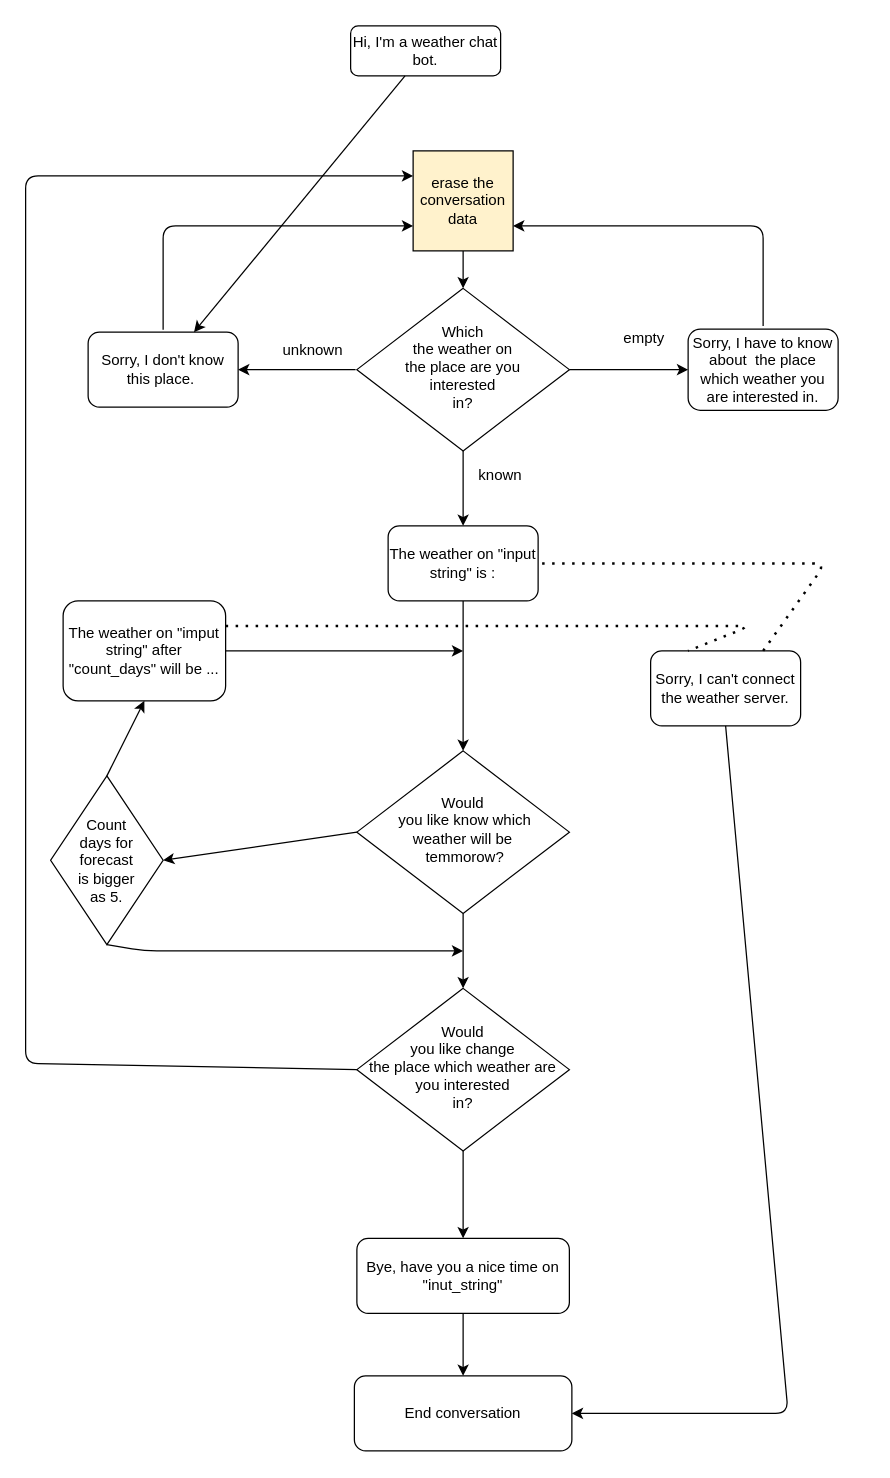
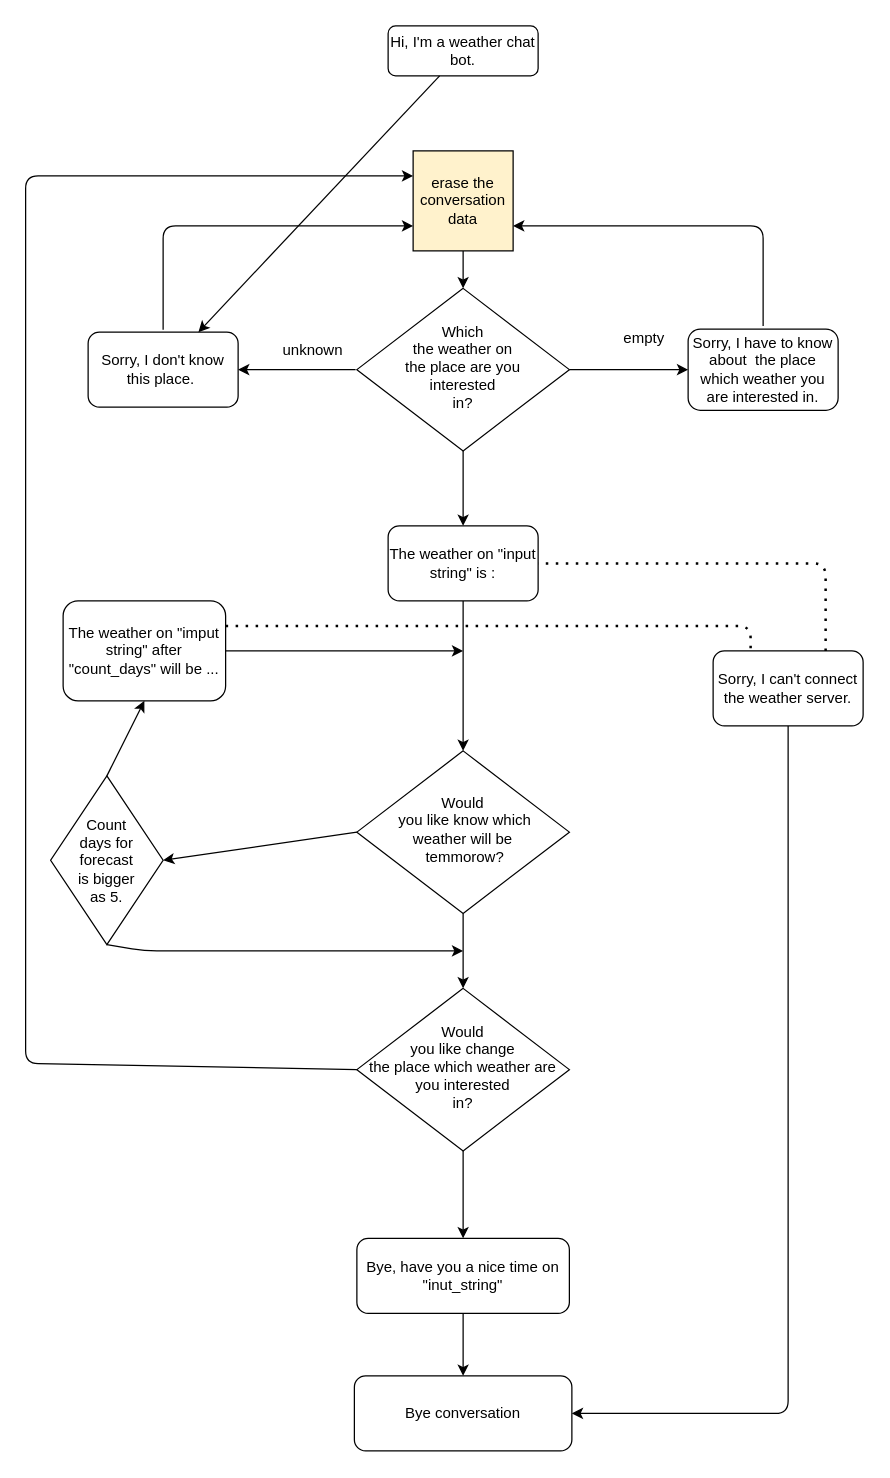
node "Hi, I'm a weather chat bot.": moved (426, 51) -> (463, 51)
node "known": removed
node "Sorry, I can't connect the weather server.": moved (726, 688) -> (788, 688)
node "End conversation": label "End conversation" -> "Bye conversation"
